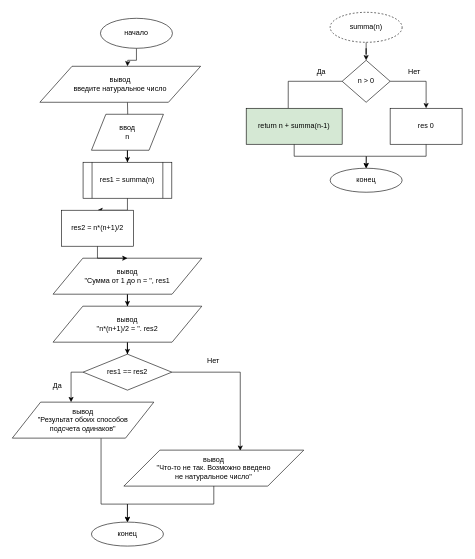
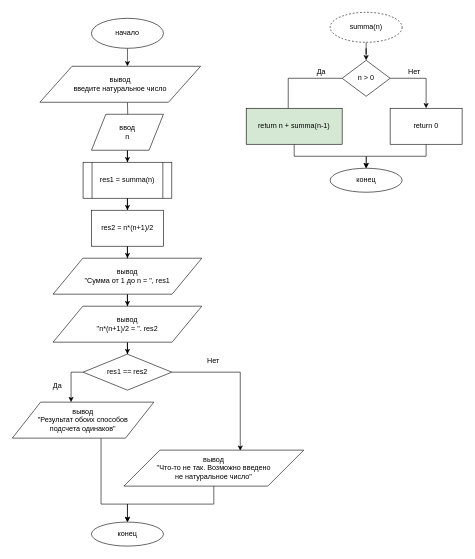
node "начало": moved (137, 33) -> (128, 33)
node "n > 0": size 48x42 -> 48x36
node "res 0": label "res 0" -> "return 0"
node "res2 = n*(n+1)/2": moved (98, 228) -> (128, 228)
